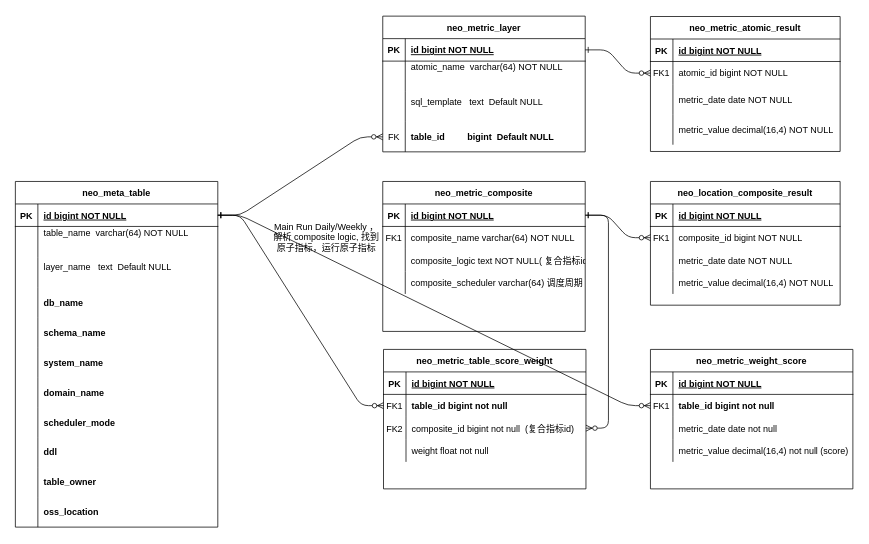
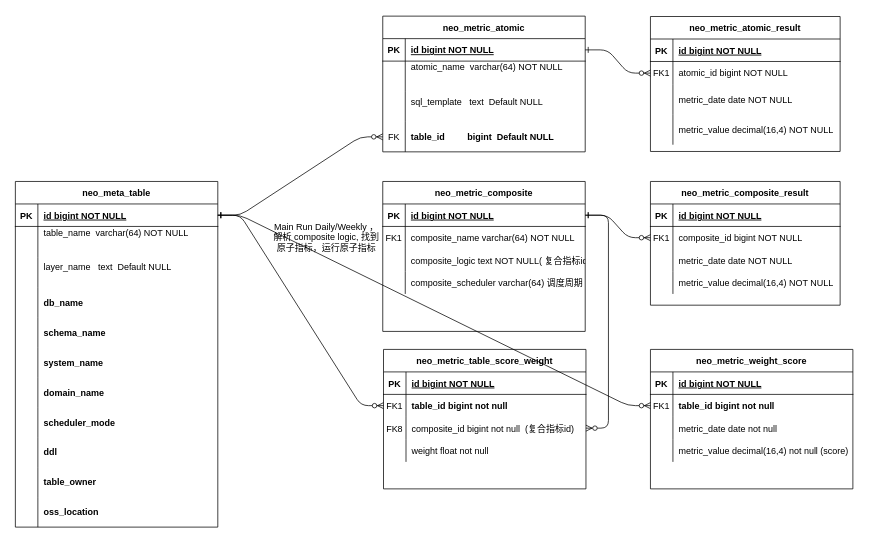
node "neo_metric_layer": label "neo_metric_layer" -> "neo_metric_atomic"
node "neo_location_composite_result": label "neo_location_composite_result" -> "neo_metric_composite_result"
node "FK2": label "FK2" -> "FK8"
